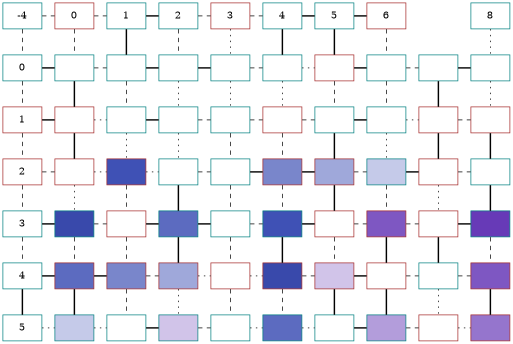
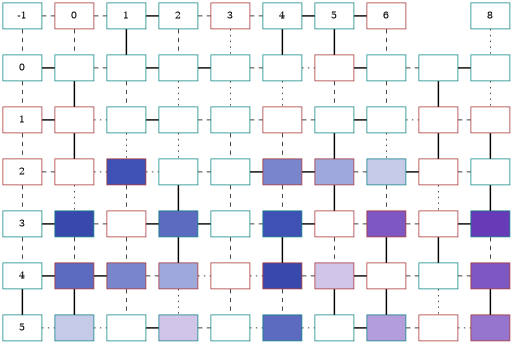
node "-4": label "-4" -> "-1"
